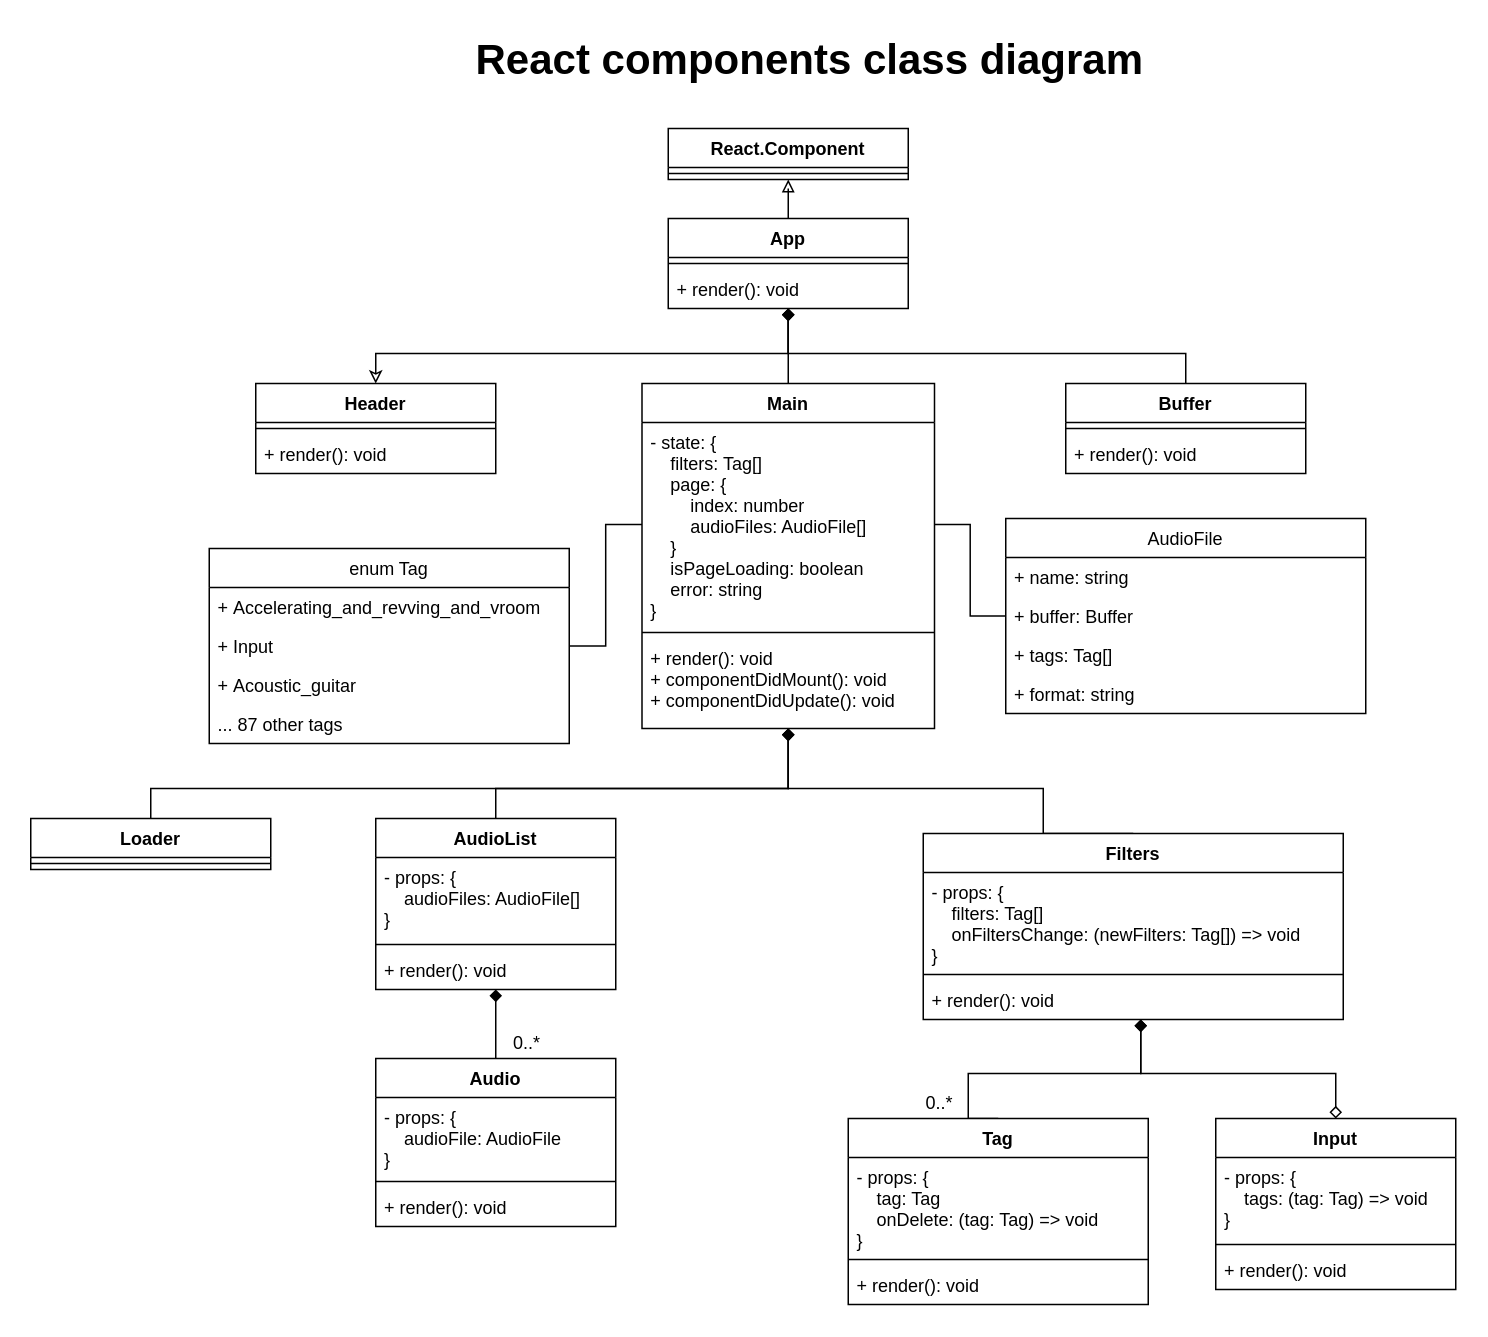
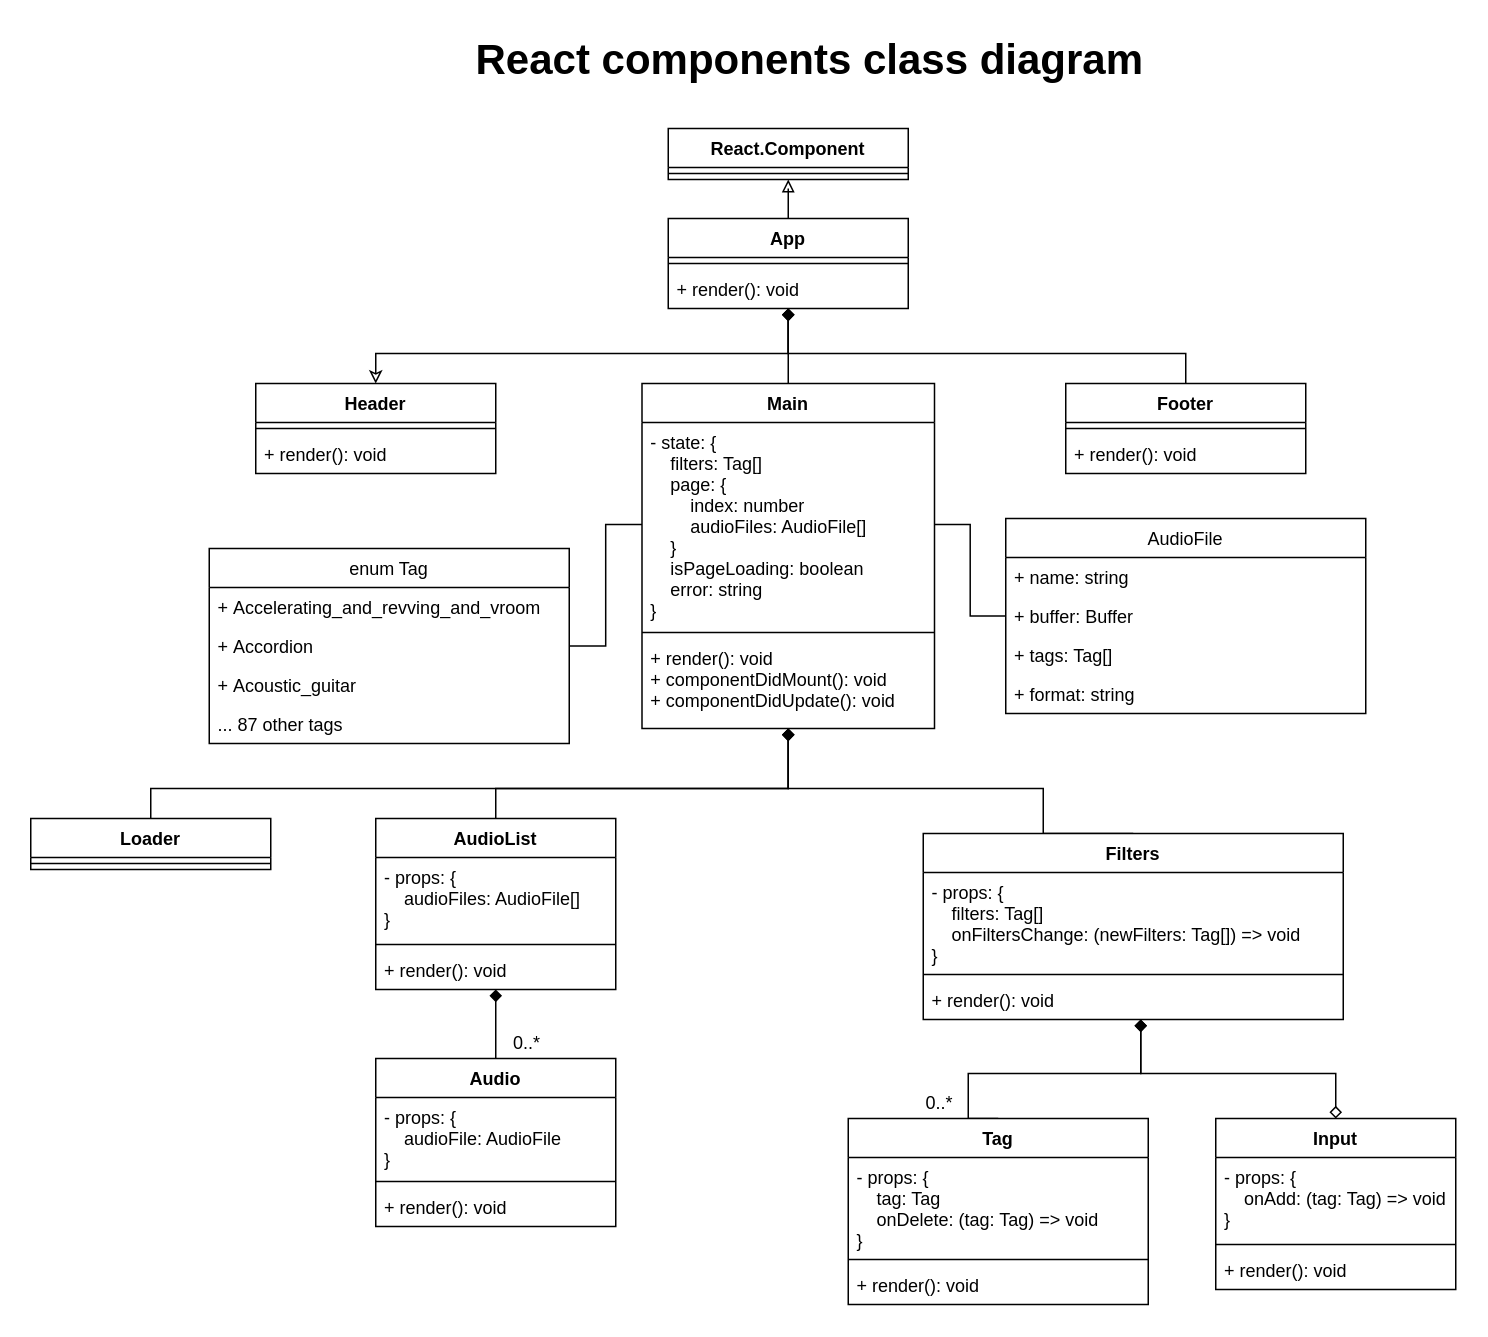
node "Buffer": label "Buffer" -> "Footer"
node "+ Input": label "+ Input" -> "+ Accordion"
node "- props: { tags: (tag: Tag) => void }": label "- props: { tags: (tag: Tag) => void }" -> "- props: { onAdd: (tag: Tag) => void }"
